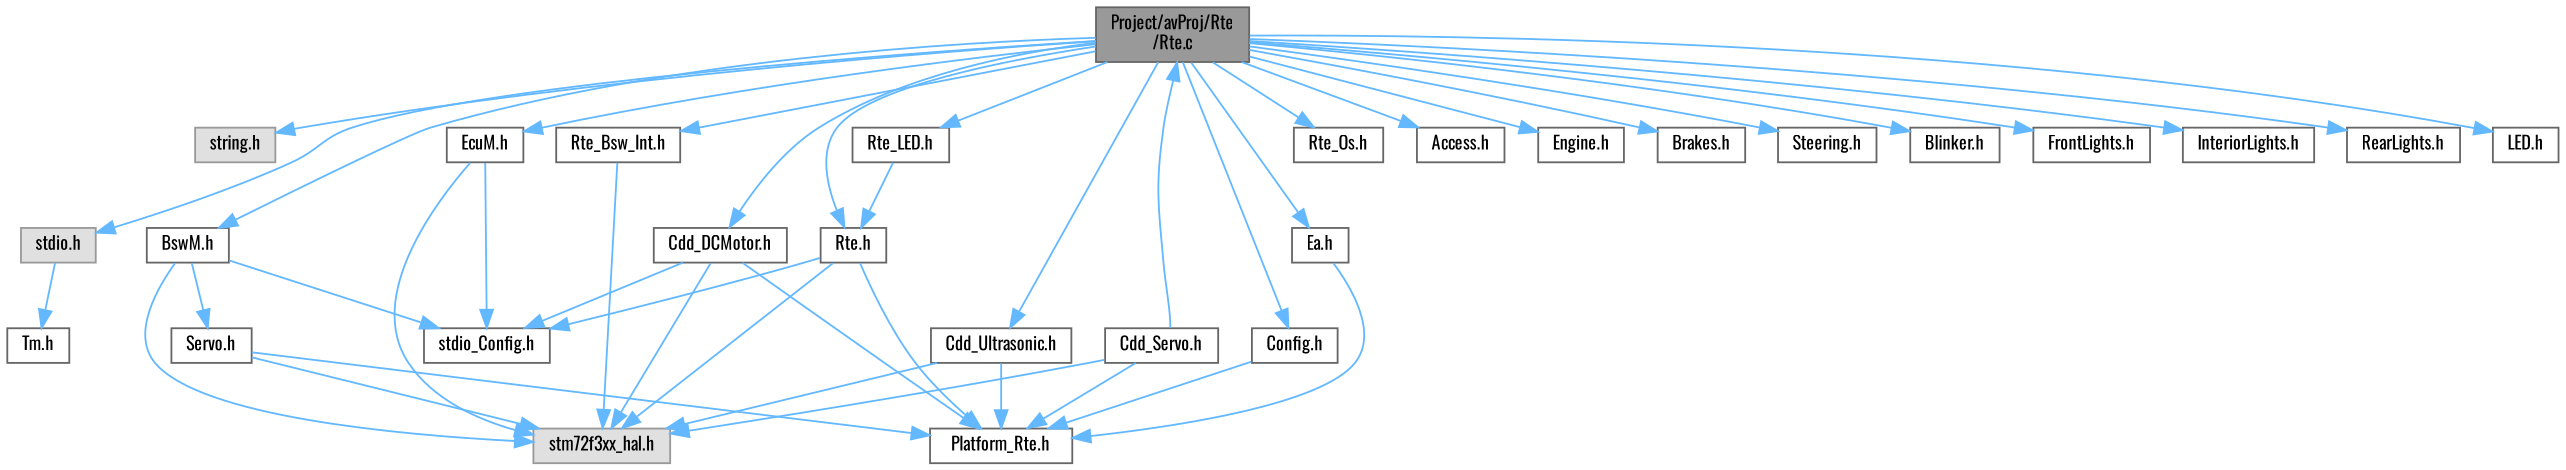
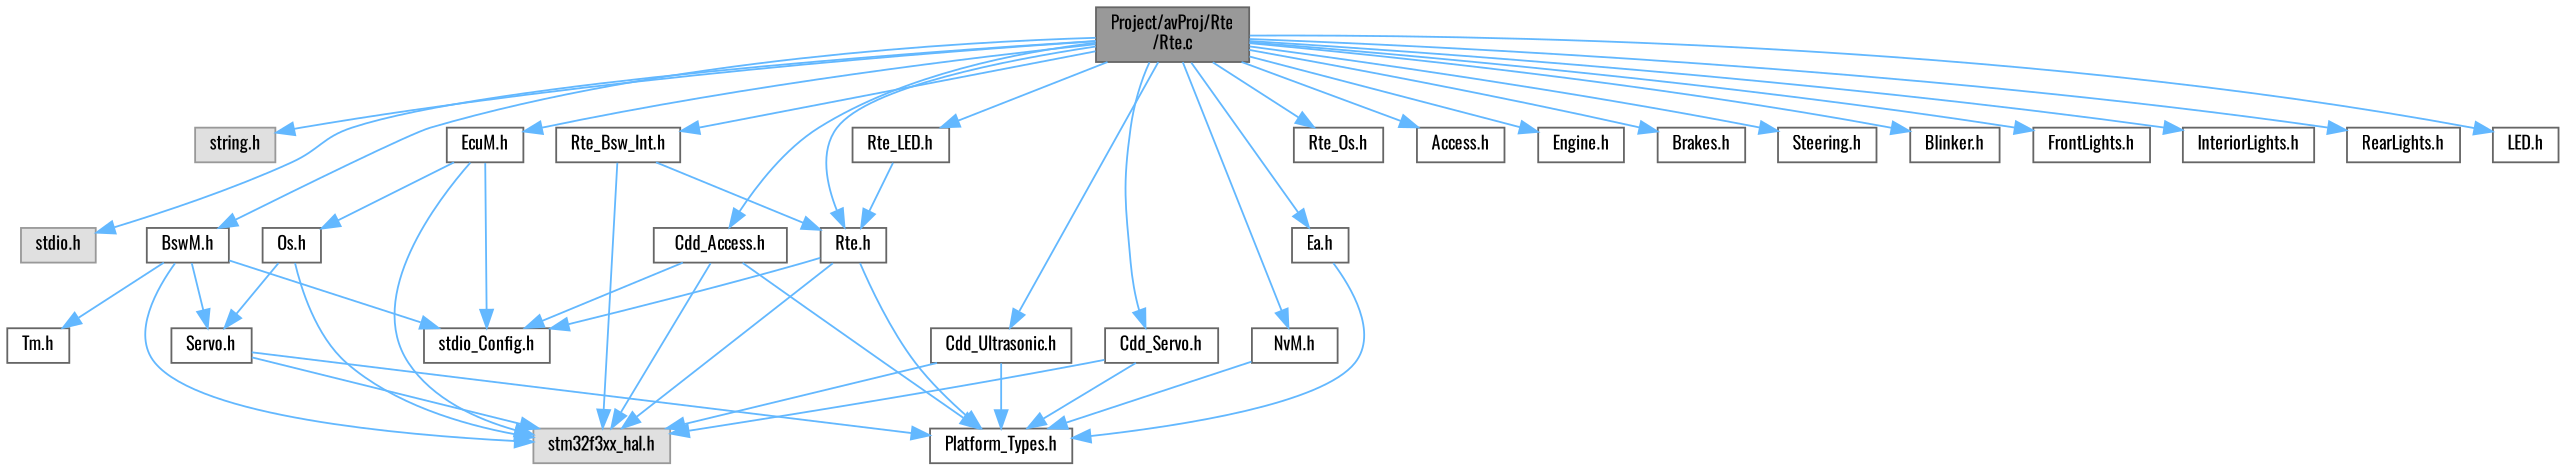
edge "Rte_Bsw_Int.h" -> "Rte.h": added
edge "Cdd_Servo.h" -> "Project/avProj/Rte /Rte.c": reversed
node "Os.h": added
node "Cdd_DCMotor.h": label "Cdd_DCMotor.h" -> "Cdd_Access.h"
edge "stdio.h" -> "Tm.h": now "BswM.h" -> "Tm.h"
node "Config.h": label "Config.h" -> "NvM.h"
node "stm72f3xx_hal.h": label "stm72f3xx_hal.h" -> "stm32f3xx_hal.h"
node "Platform_Rte.h": label "Platform_Rte.h" -> "Platform_Types.h"
